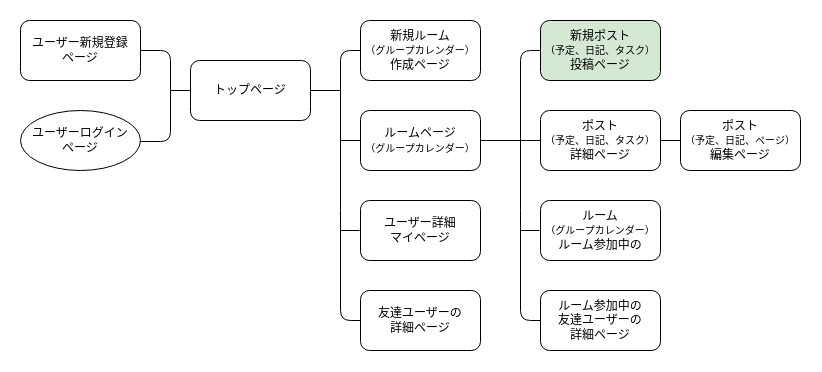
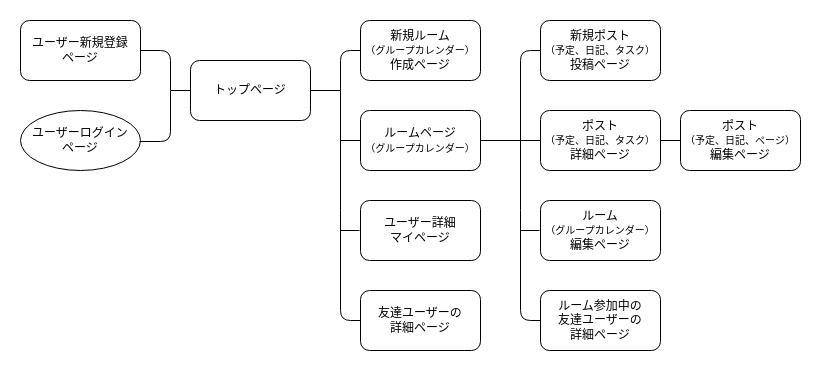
node "新規ポスト （予定、日記、タスク） 投稿ページ": fillcolor #d5e8d4 -> #ffffff
node "ルーム （グループカレンダー） ルーム参加中の": label "ルーム （グループカレンダー） ルーム参加中の" -> "ルーム （グループカレンダー） 編集ページ"
